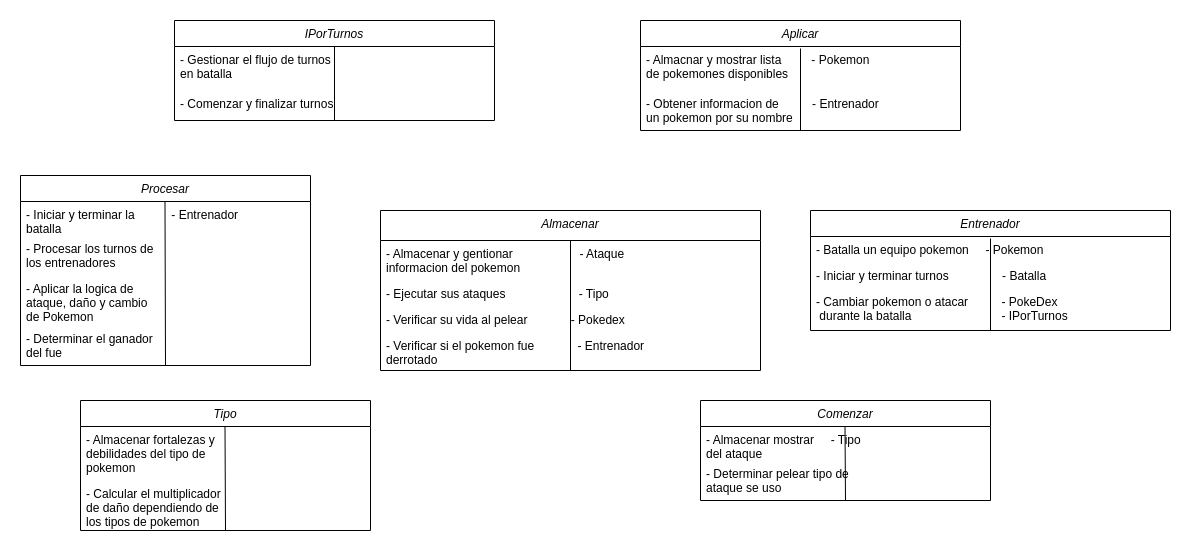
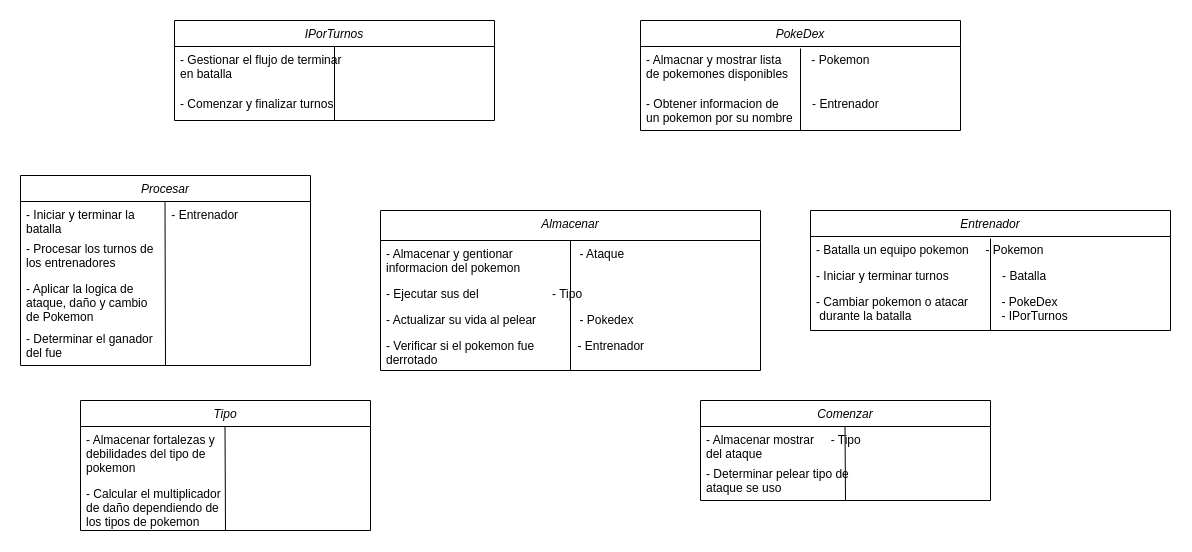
node "Aplicar": label "Aplicar" -> "PokeDex"
node "- Gestionar el flujo de turnos en batalla": label "- Gestionar el flujo de turnos en batalla" -> "- Gestionar el flujo de terminar en batalla"
node "- Ejecutar sus ataques - Tipo": label "- Ejecutar sus ataques - Tipo" -> "- Ejecutar sus del - Tipo"
node "- Verificar su vida al pelear - Pokedex": label "- Verificar su vida al pelear - Pokedex" -> "- Actualizar su vida al pelear - Pokedex"
